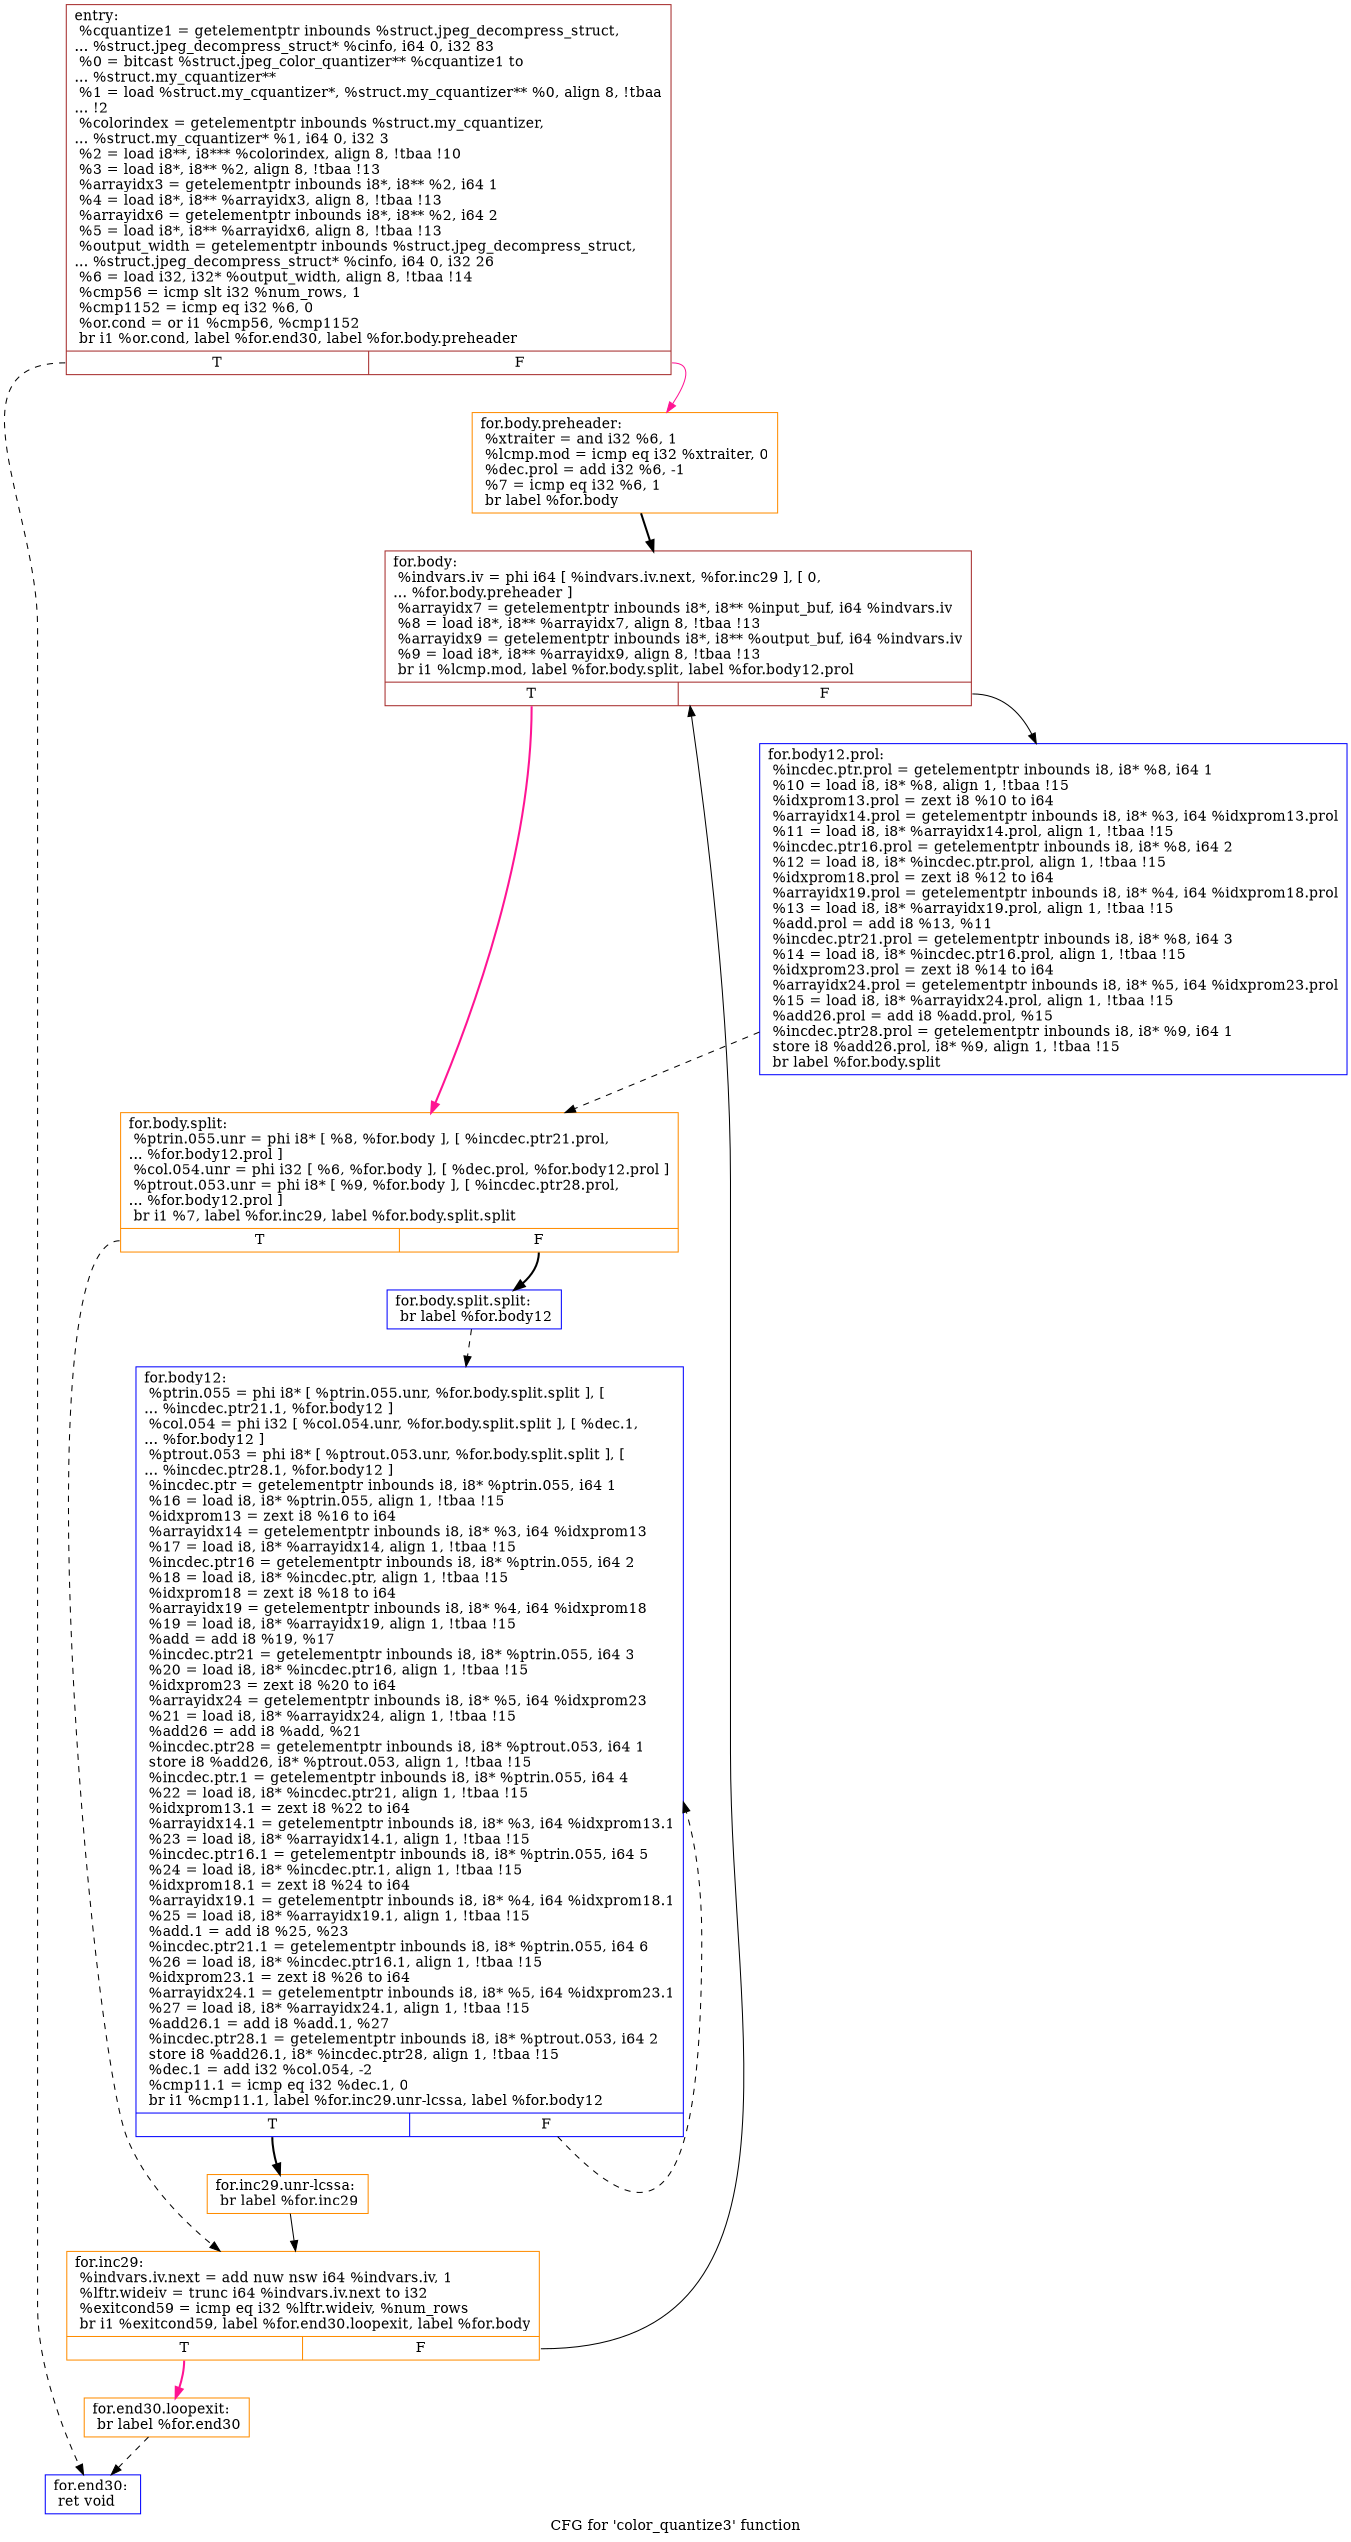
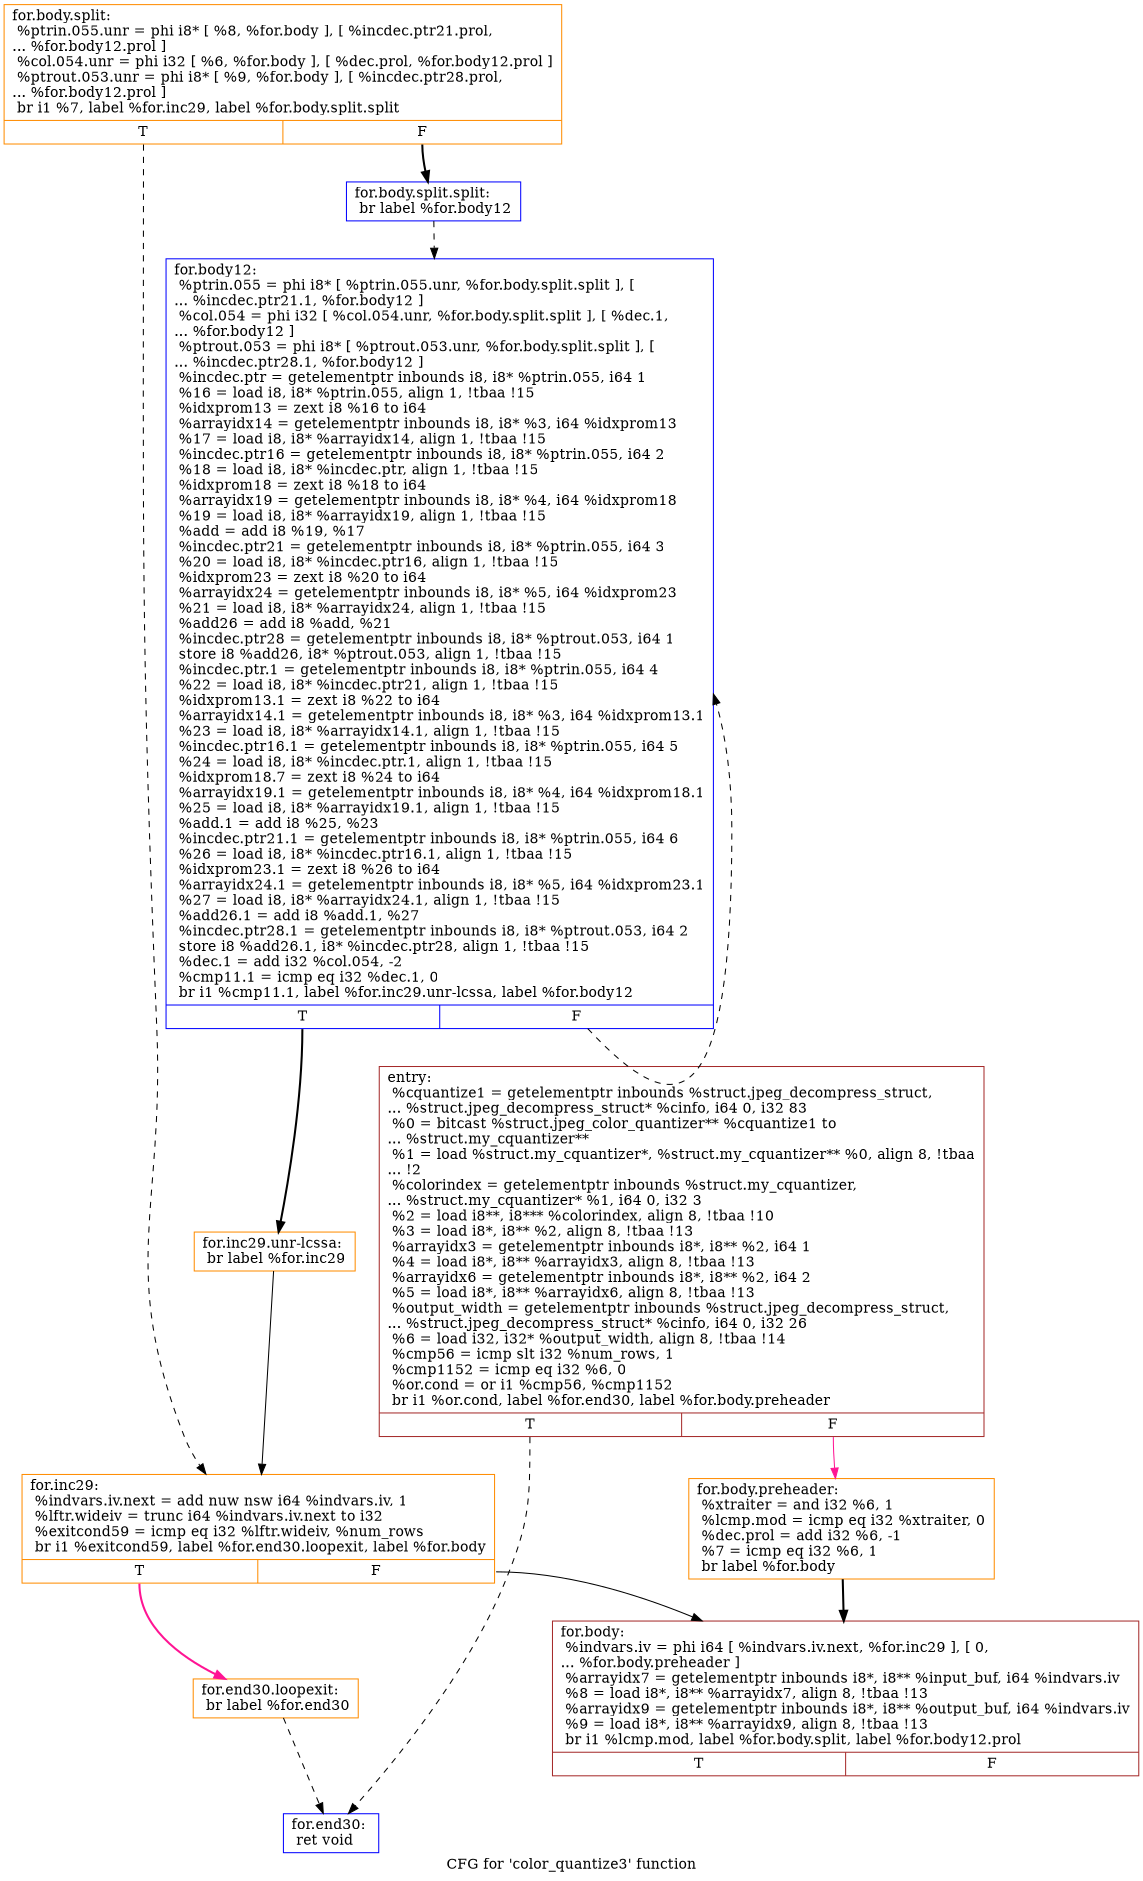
edge "for.body:" -> "for.body.split:": removed
node "for.body12.prol:": removed
node "for.body12:": text "%idxprom18.1 = zext i8 %24 to i64" -> "%idxprom18.7 = zext i8 %24 to i64"
